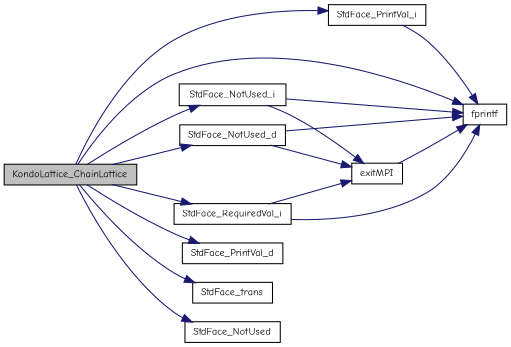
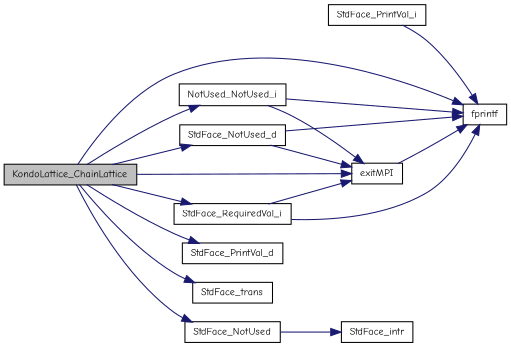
edge "KondoLattice_ChainLattice" -> "StdFace_PrintVal_i": now "KondoLattice_ChainLattice" -> "exitMPI"
node "StdFace_NotUsed_i": label "StdFace_NotUsed_i" -> "NotUsed_NotUsed_i"
node "StdFace_intr": added
